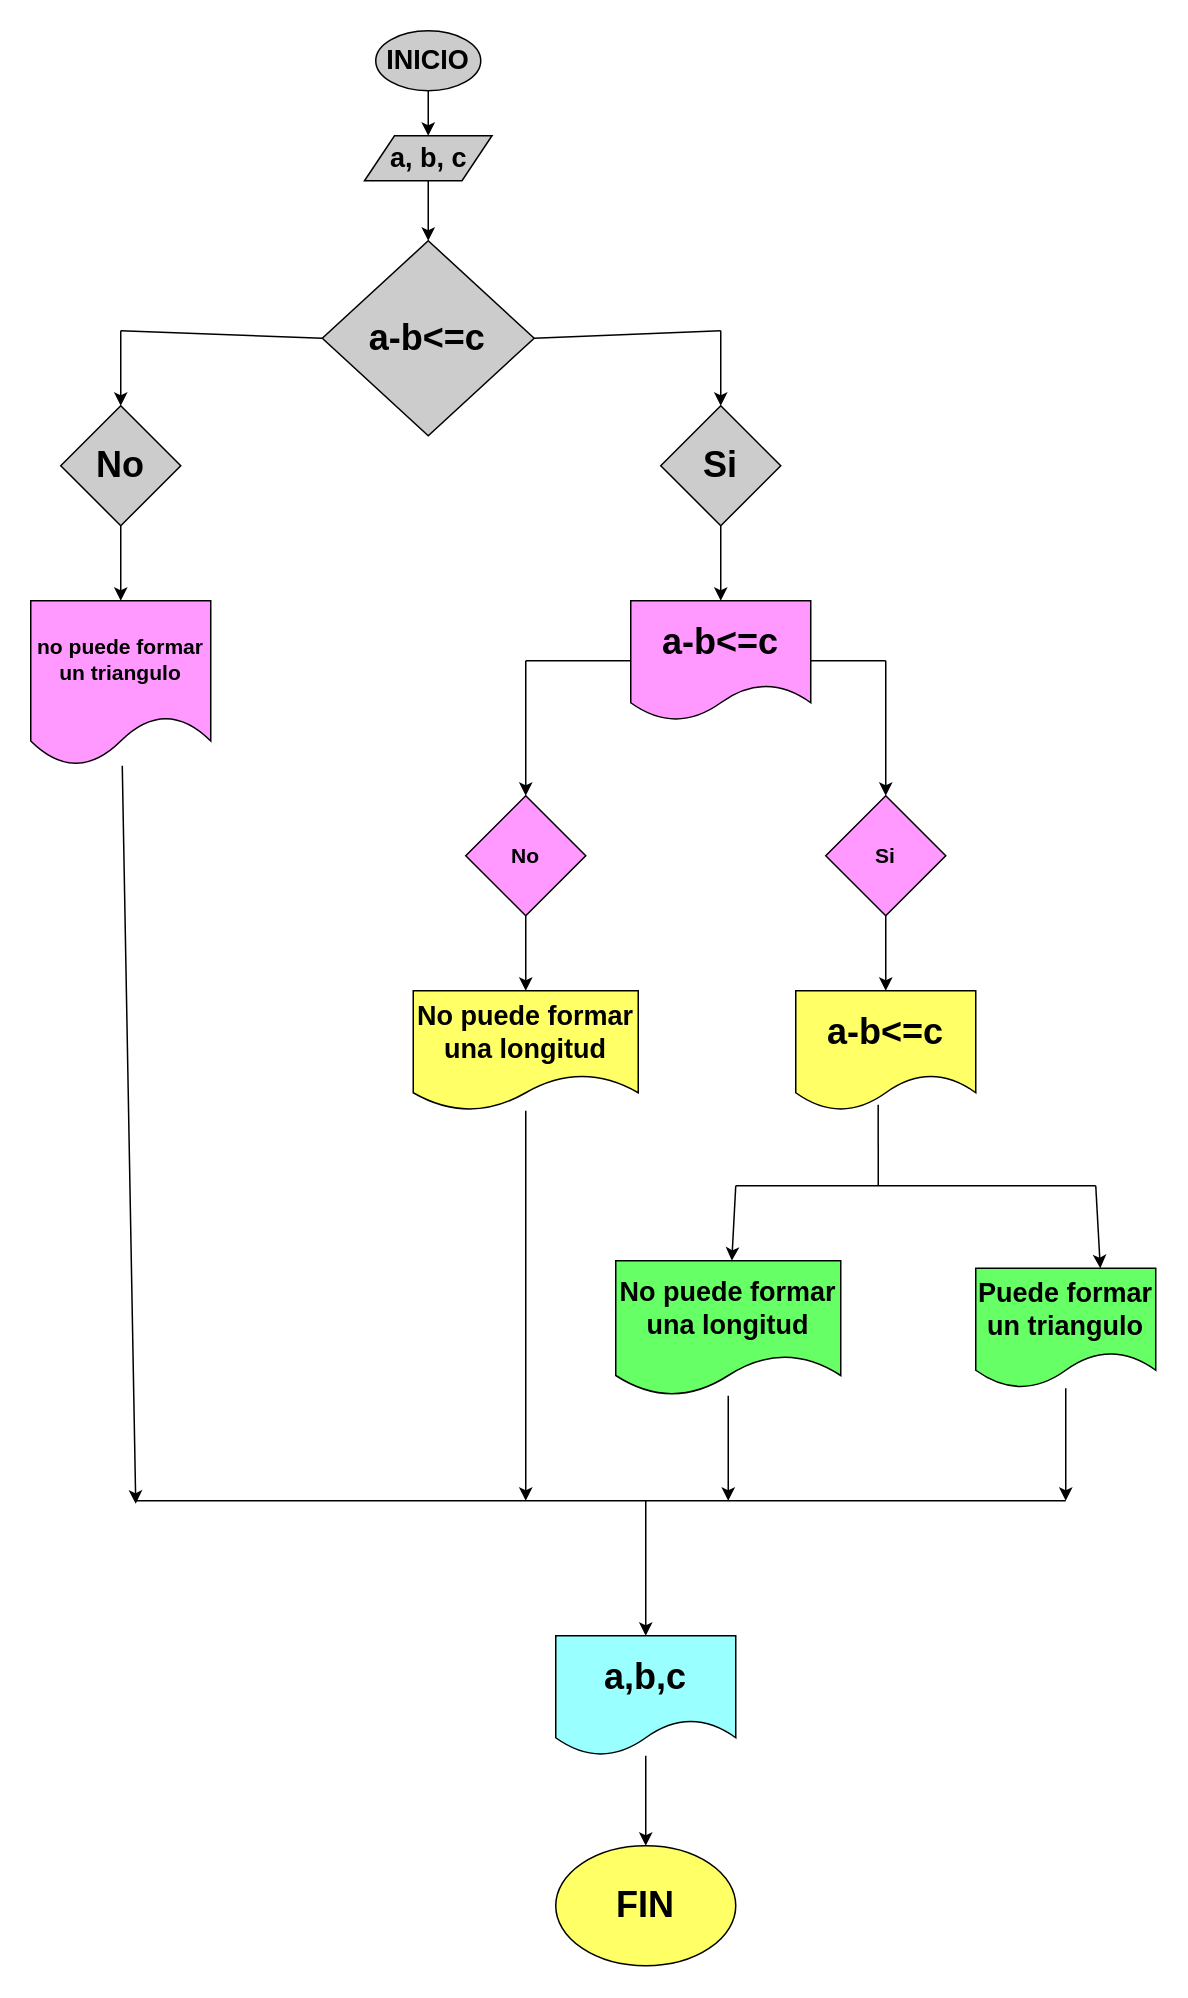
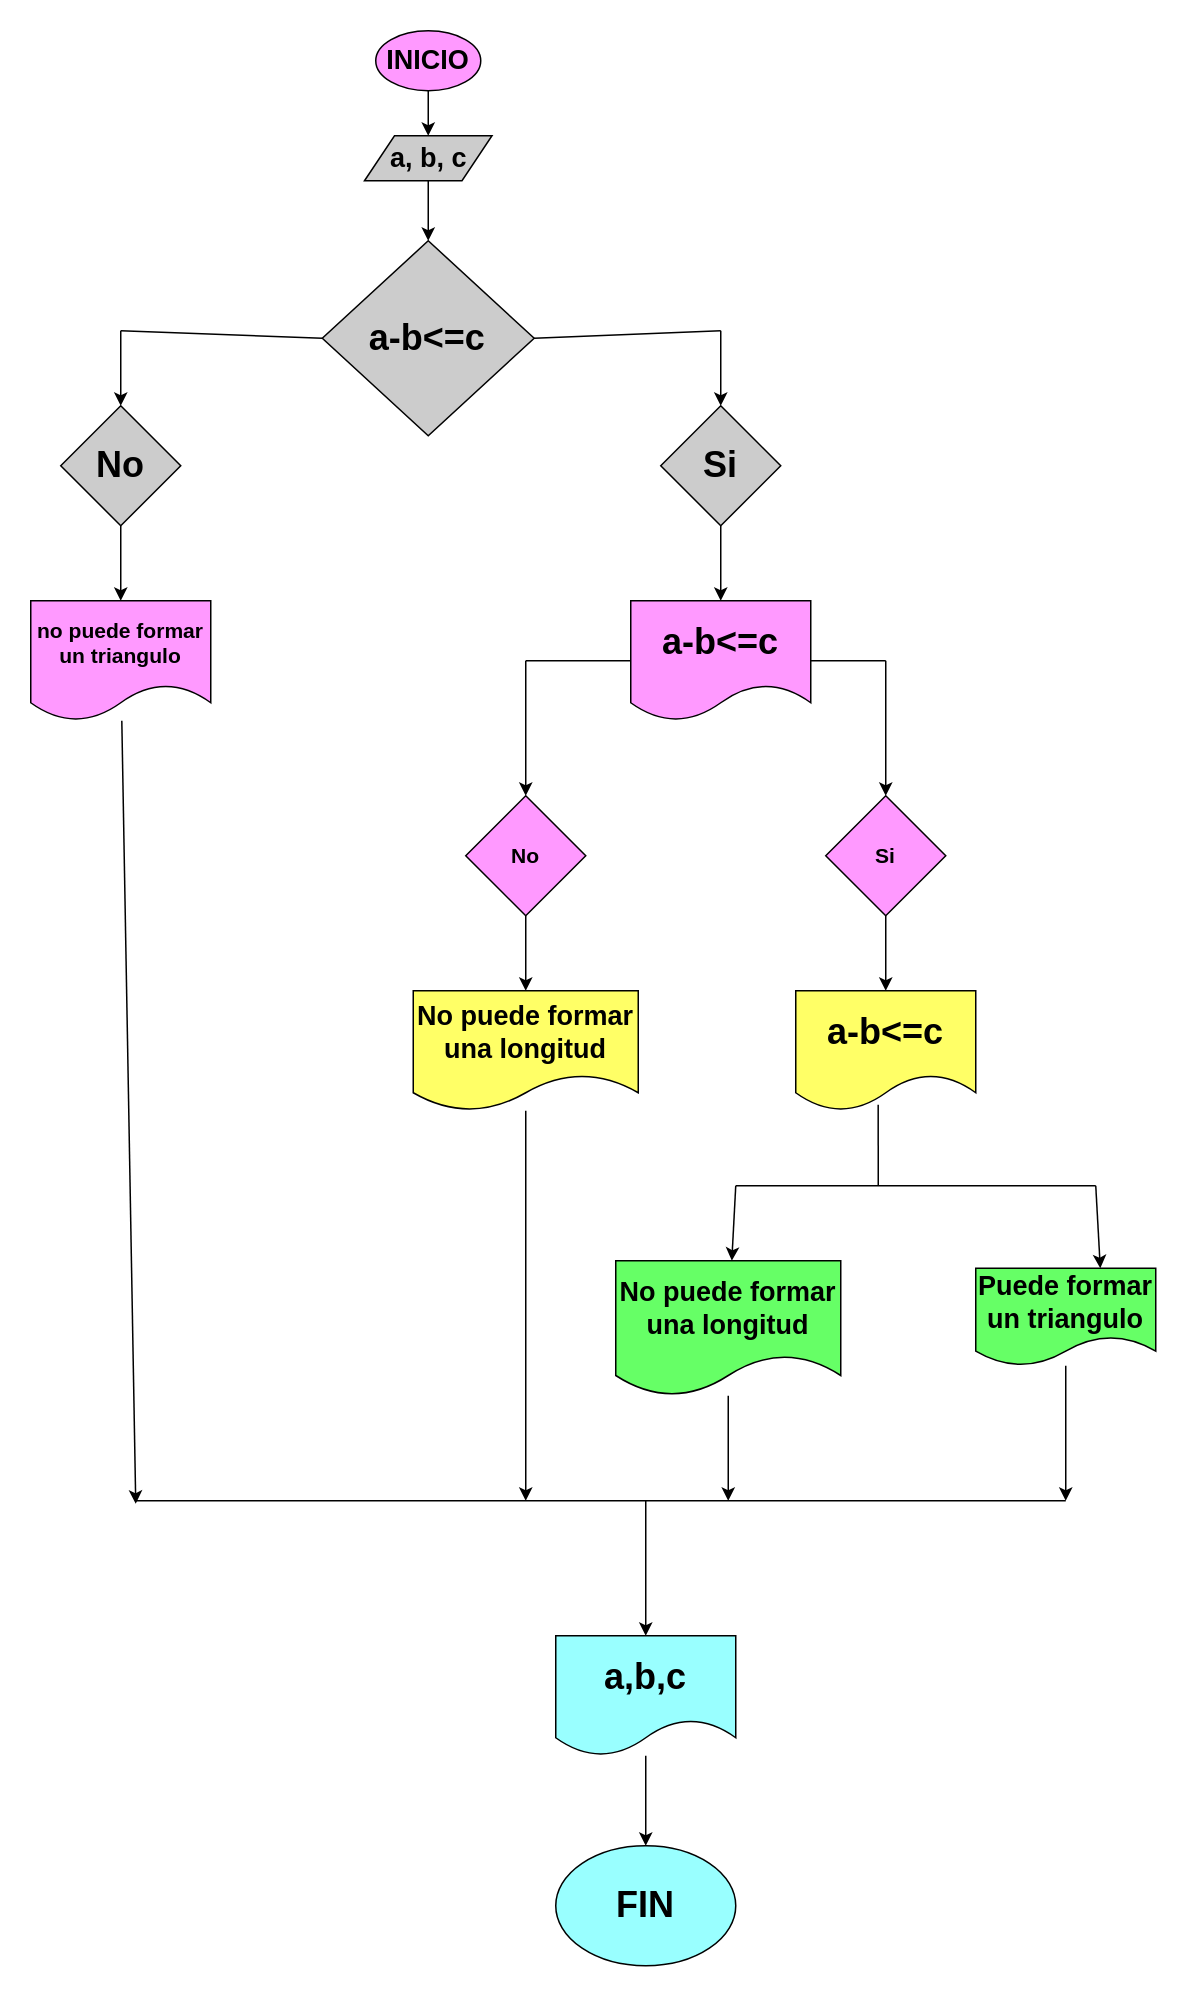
node "INICIO": fillcolor #cccccc -> #ff99ff
node "no puede formar un triangulo": size 180x165 -> 180x120
node "Puede formar un triangulo": size 180x120 -> 180x98
node "FIN": fillcolor #ffff66 -> #99ffff
